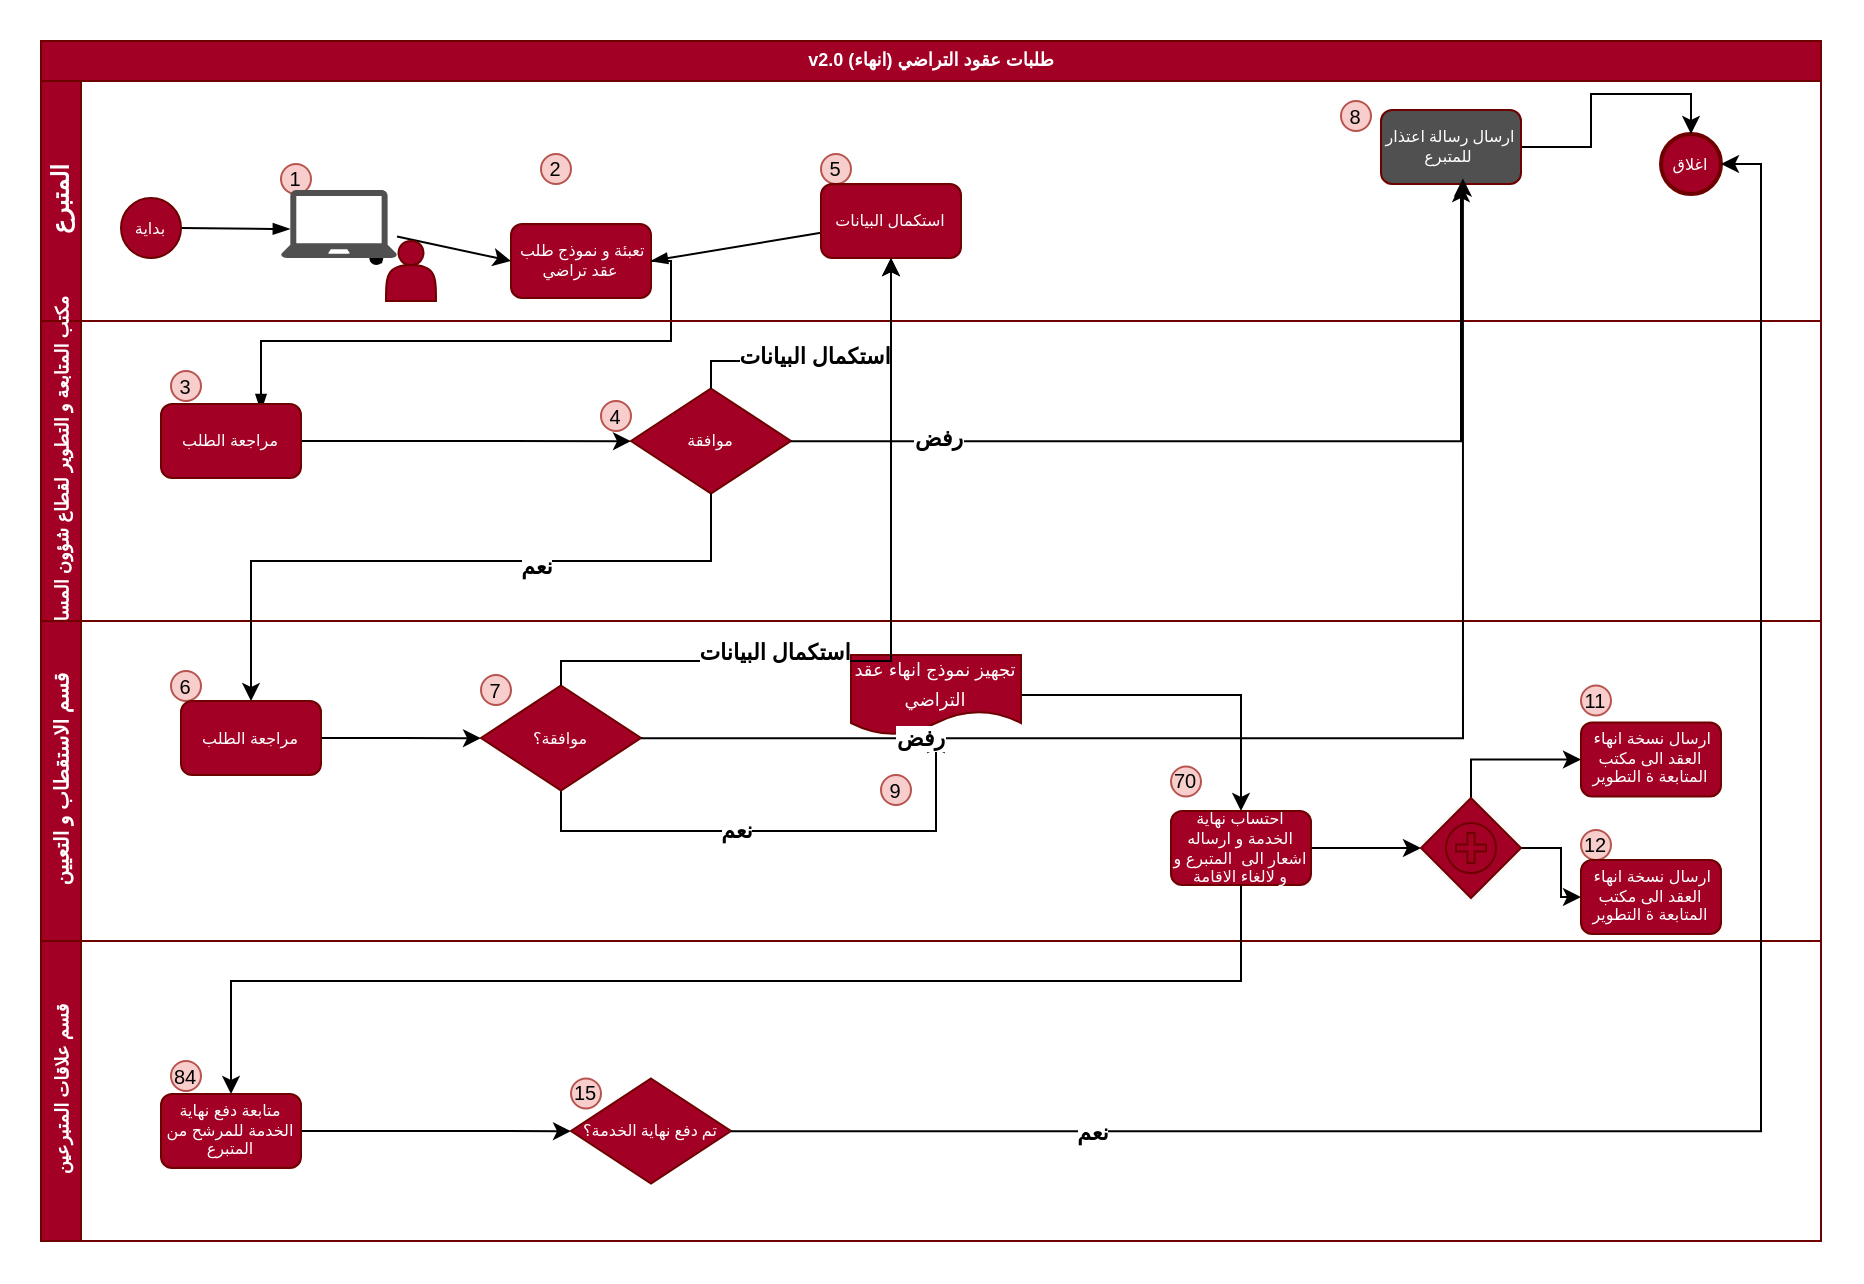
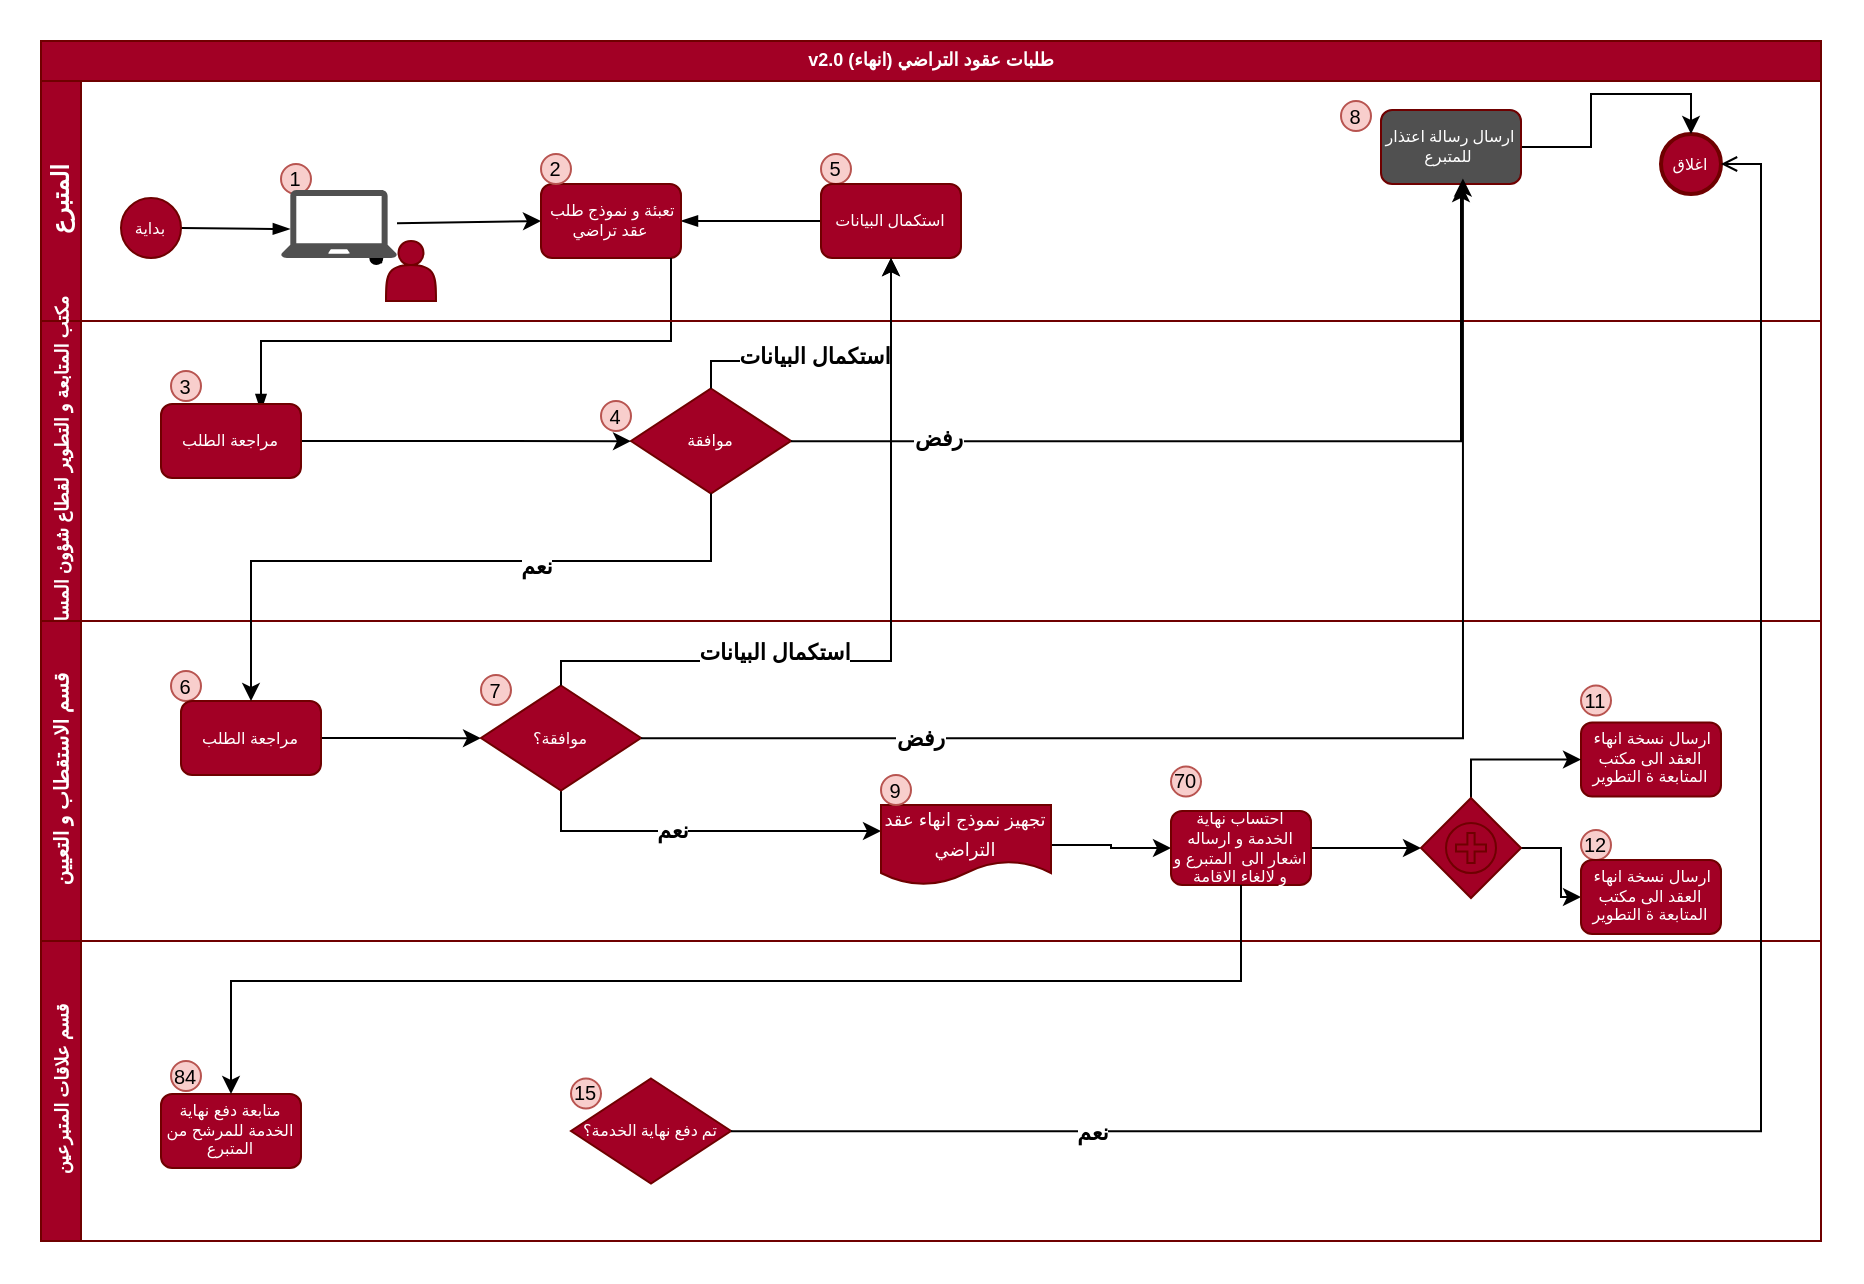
edge "تم دفع نهاية الخدمة؟" -> "اغلاق": arrowhead classic -> open
node "تعبئة و نموذج طلب عقد تراضي": moved (581, 261) -> (611, 221)
node "تجهيز نموذج انهاء عقد التراضي": moved (936, 695) -> (966, 845)
edge "متابعة دفع نهاية الخدمة للمرشح من المتبرع" -> "تم دفع نهاية الخدمة؟": removed
